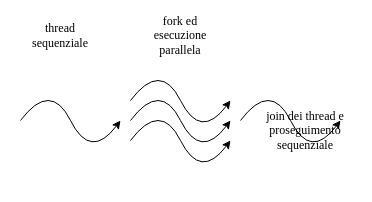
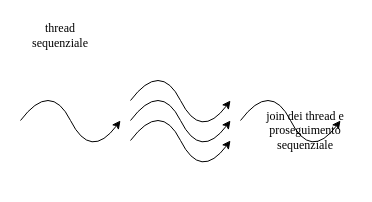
node "fork ed esecuzione parallela": removed
